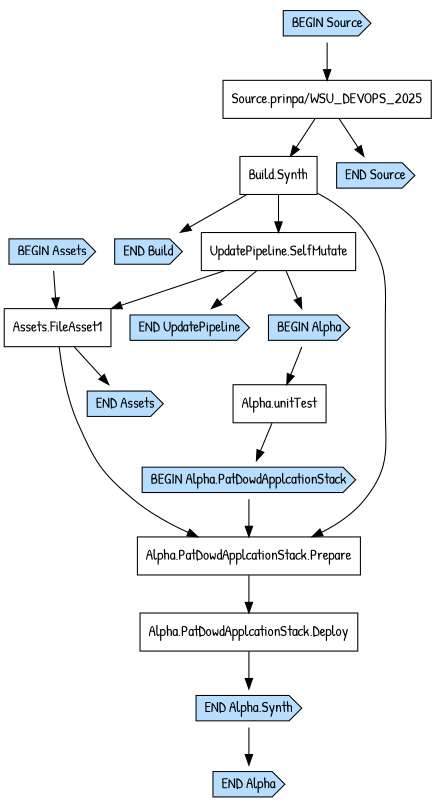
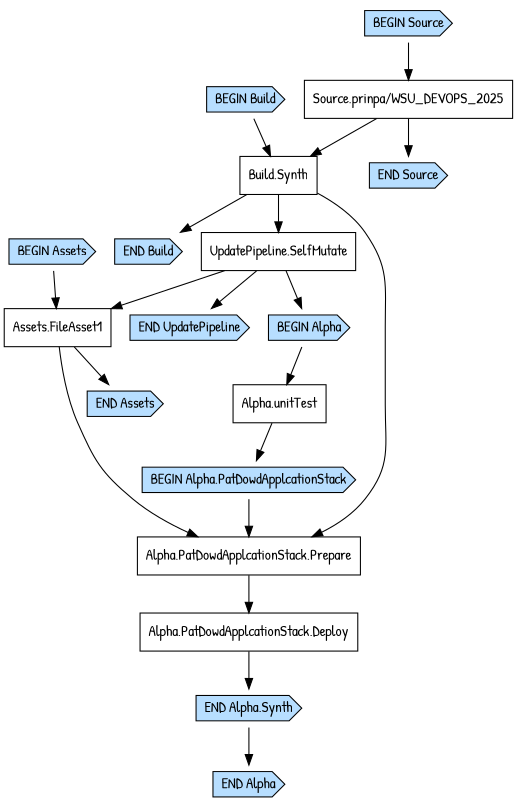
node "BEGIN Build": added
